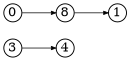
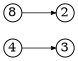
node "0": removed
node "1": label "1" -> "2"
edge "3" -> "4": reversed
